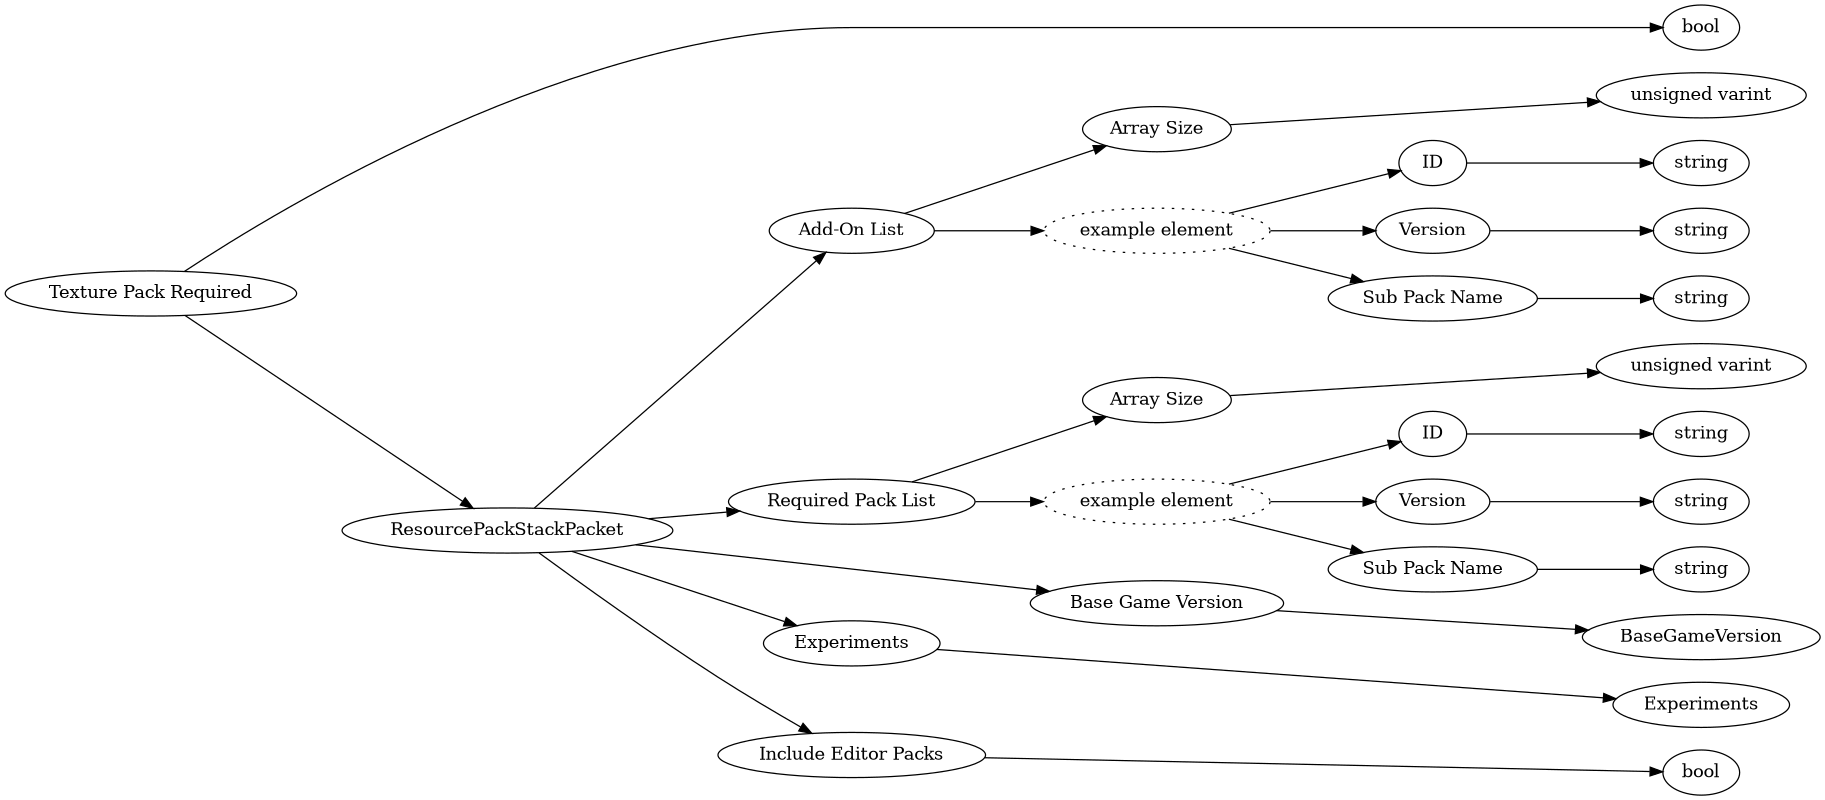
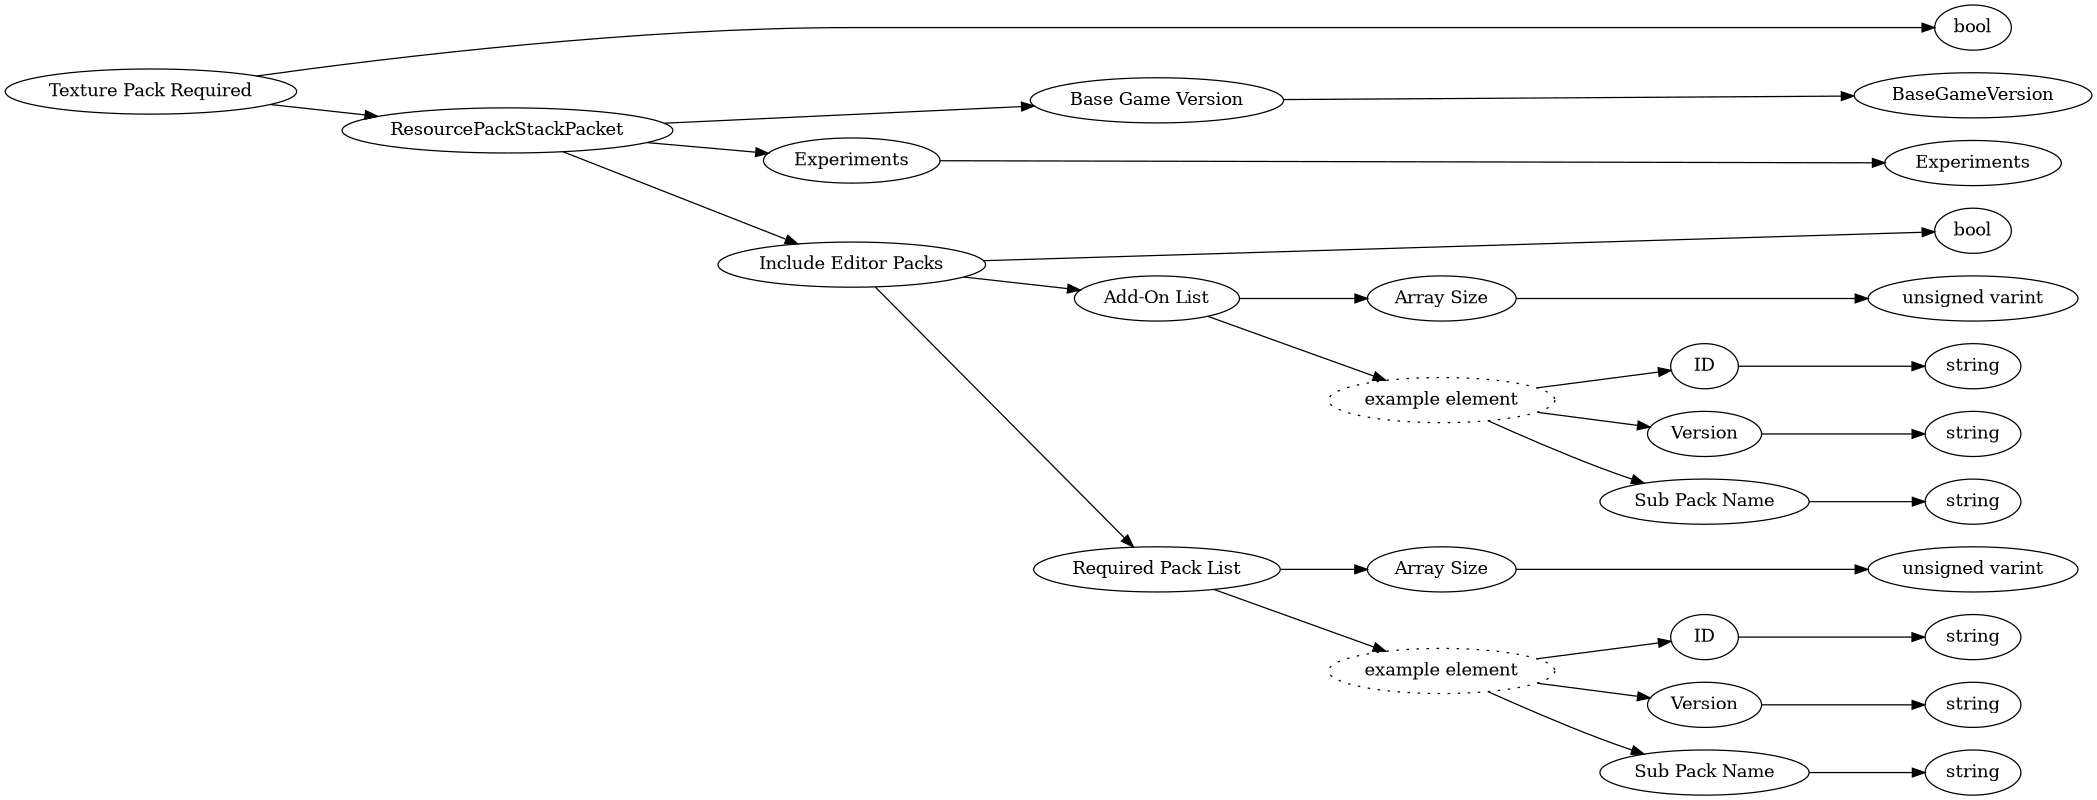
edge "ResourcePackStackPacket" -> "Add-On List": now "Include Editor Packs" -> "Add-On List"
edge "ResourcePackStackPacket" -> "Required Pack List": now "Include Editor Packs" -> "Required Pack List"
